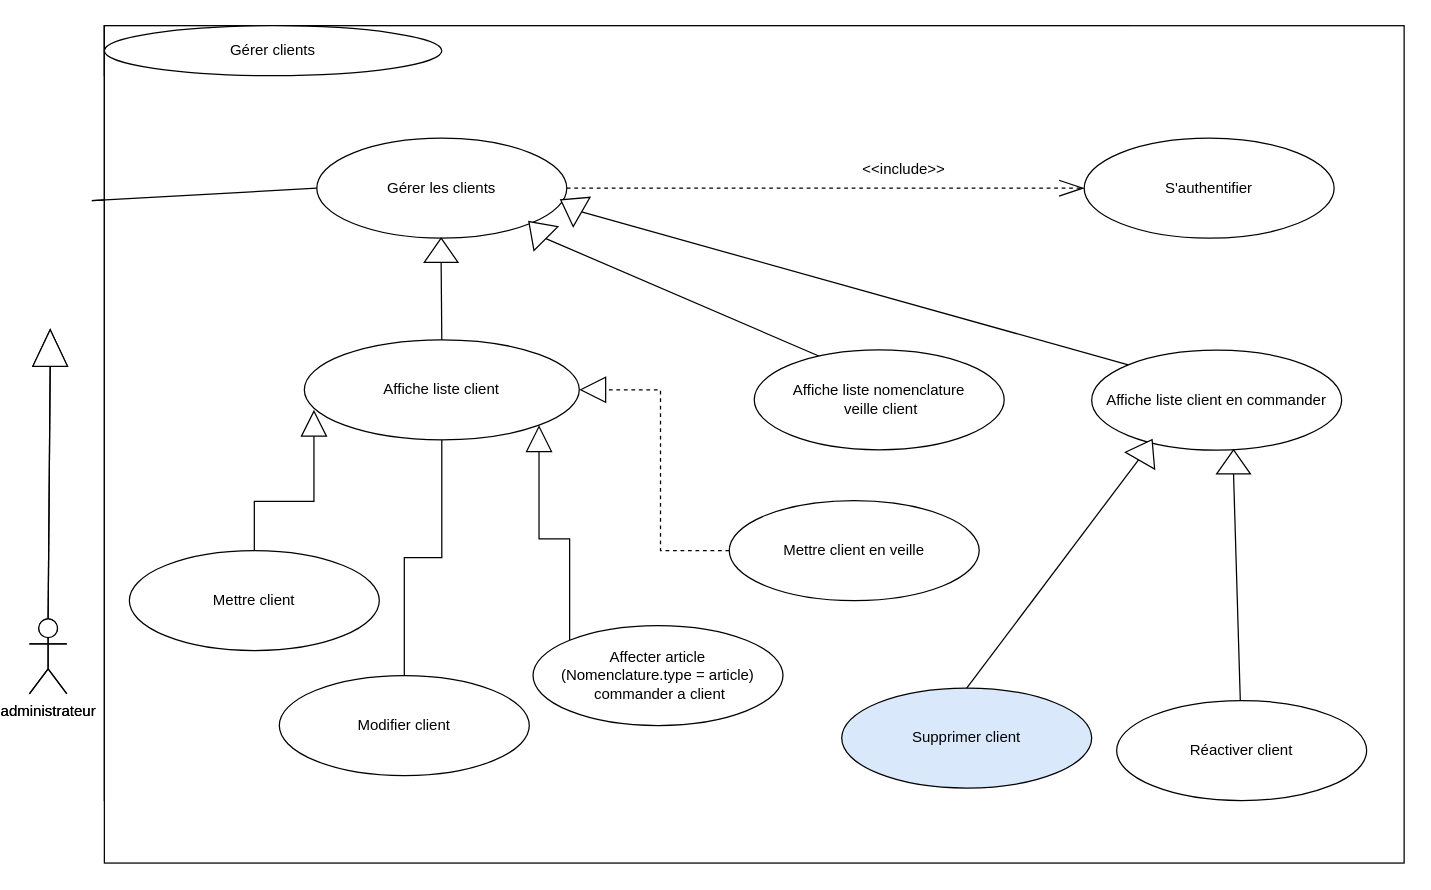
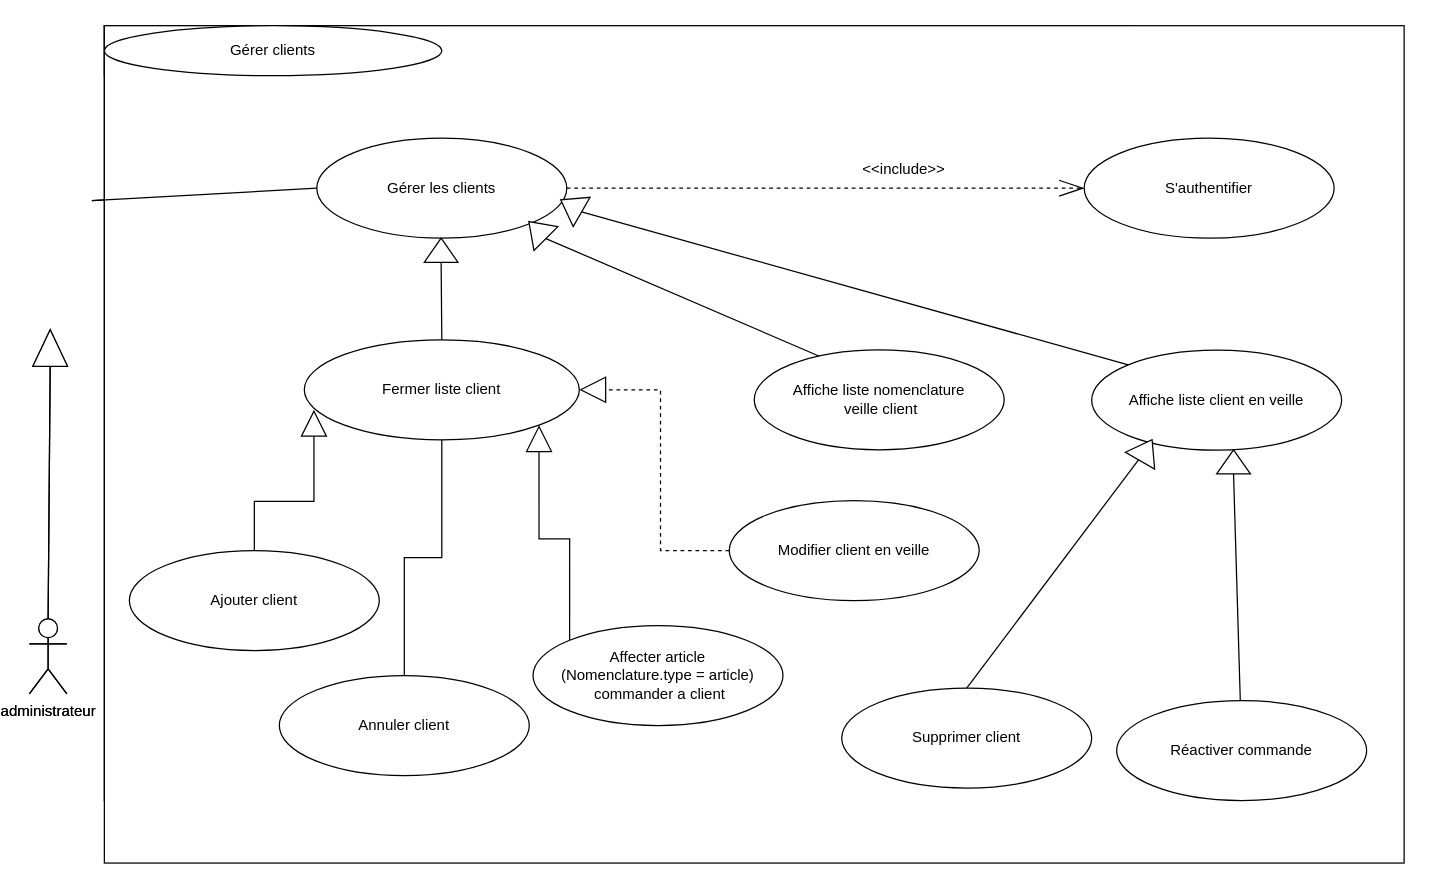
node "Affiche liste client": label "Affiche liste client" -> "Fermer liste client"
node "Affiche liste client en commander": label "Affiche liste client en commander" -> "Affiche liste client en veille"
node "Mettre client en veille": label "Mettre client en veille" -> "Modifier client en veille"
node "Mettre client": label "Mettre client" -> "Ajouter client"
node "Modifier client": label "Modifier client" -> "Annuler client"
node "Supprimer client": fillcolor #dae8fc -> #ffffff
node "Réactiver client": label "Réactiver client" -> "Réactiver commande"
